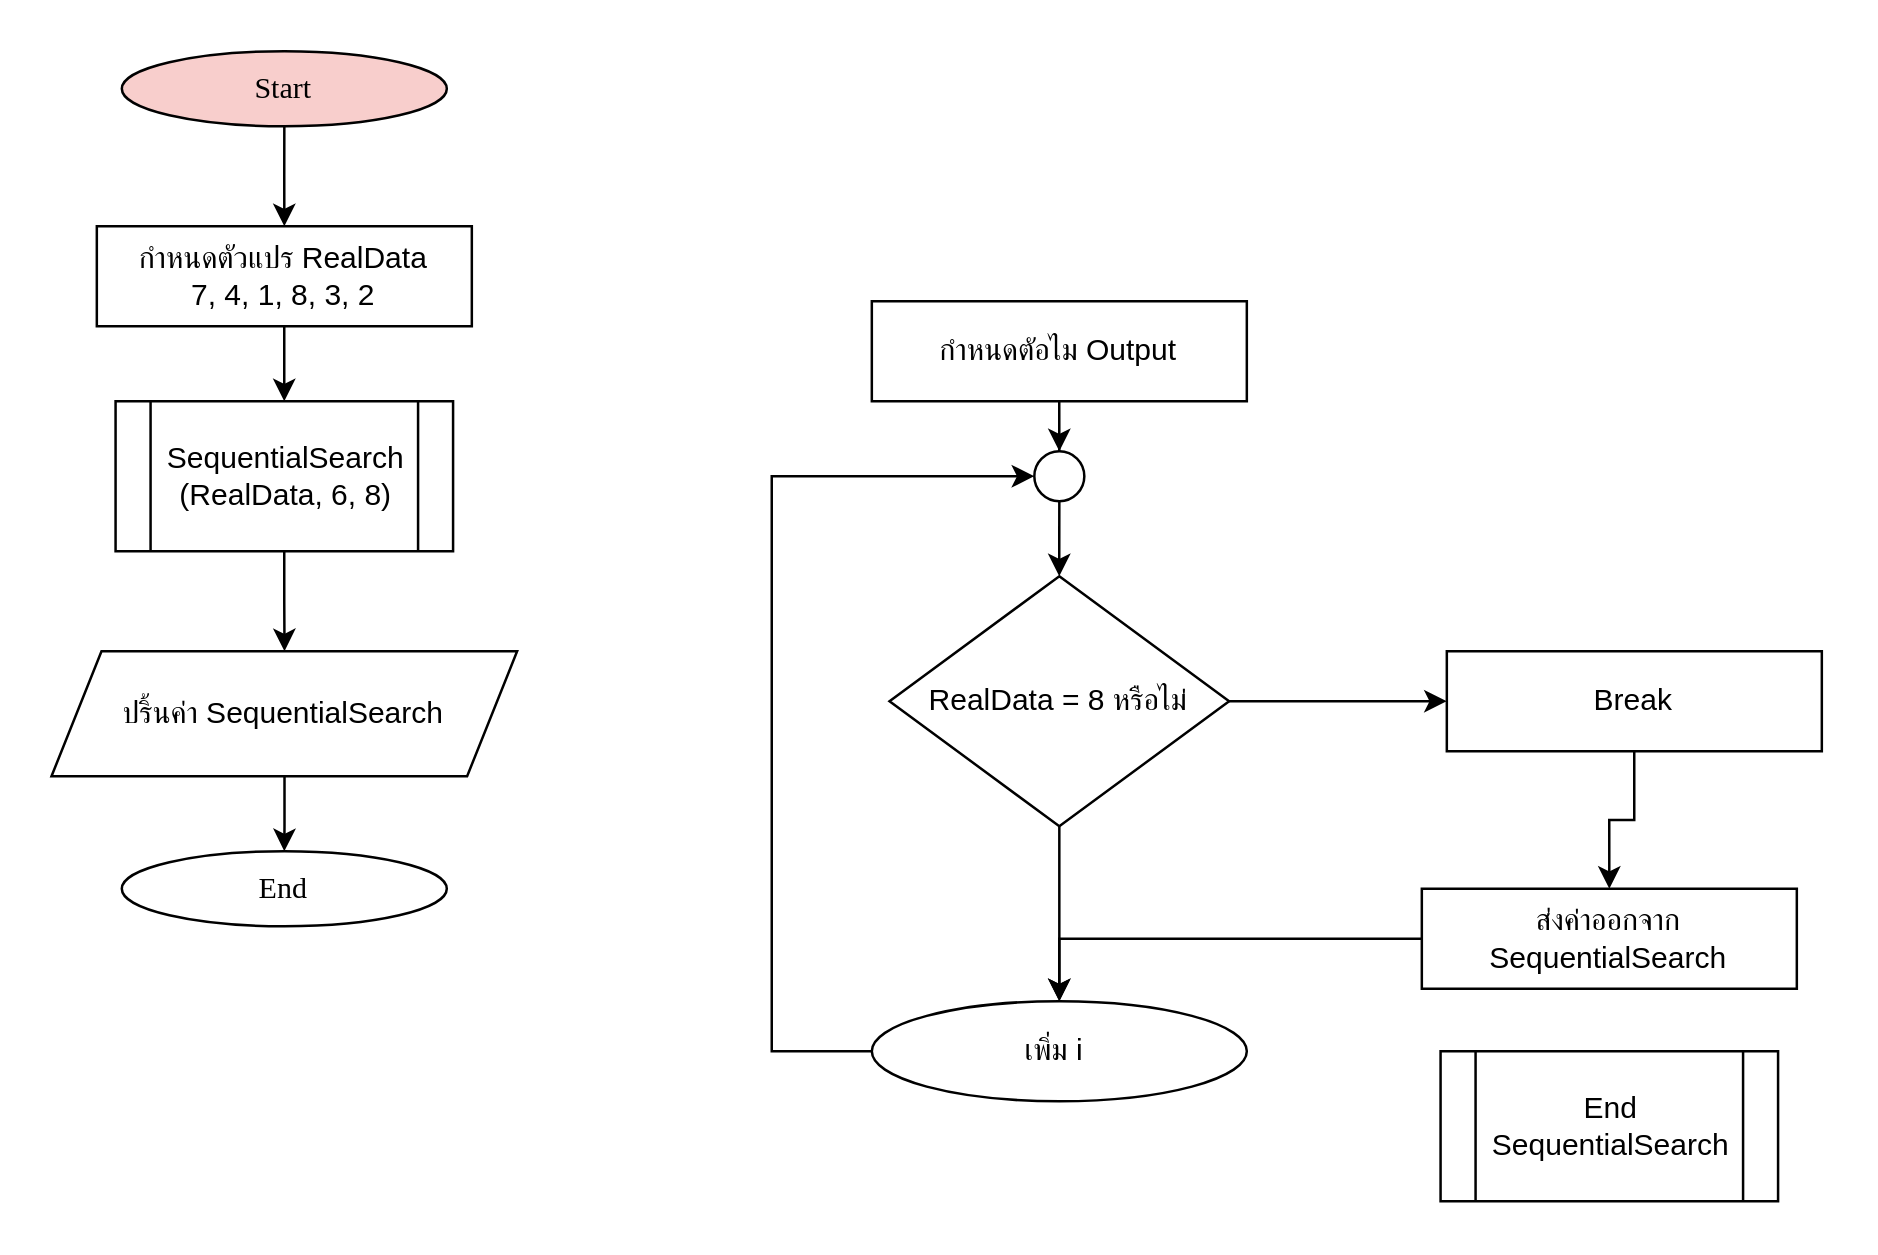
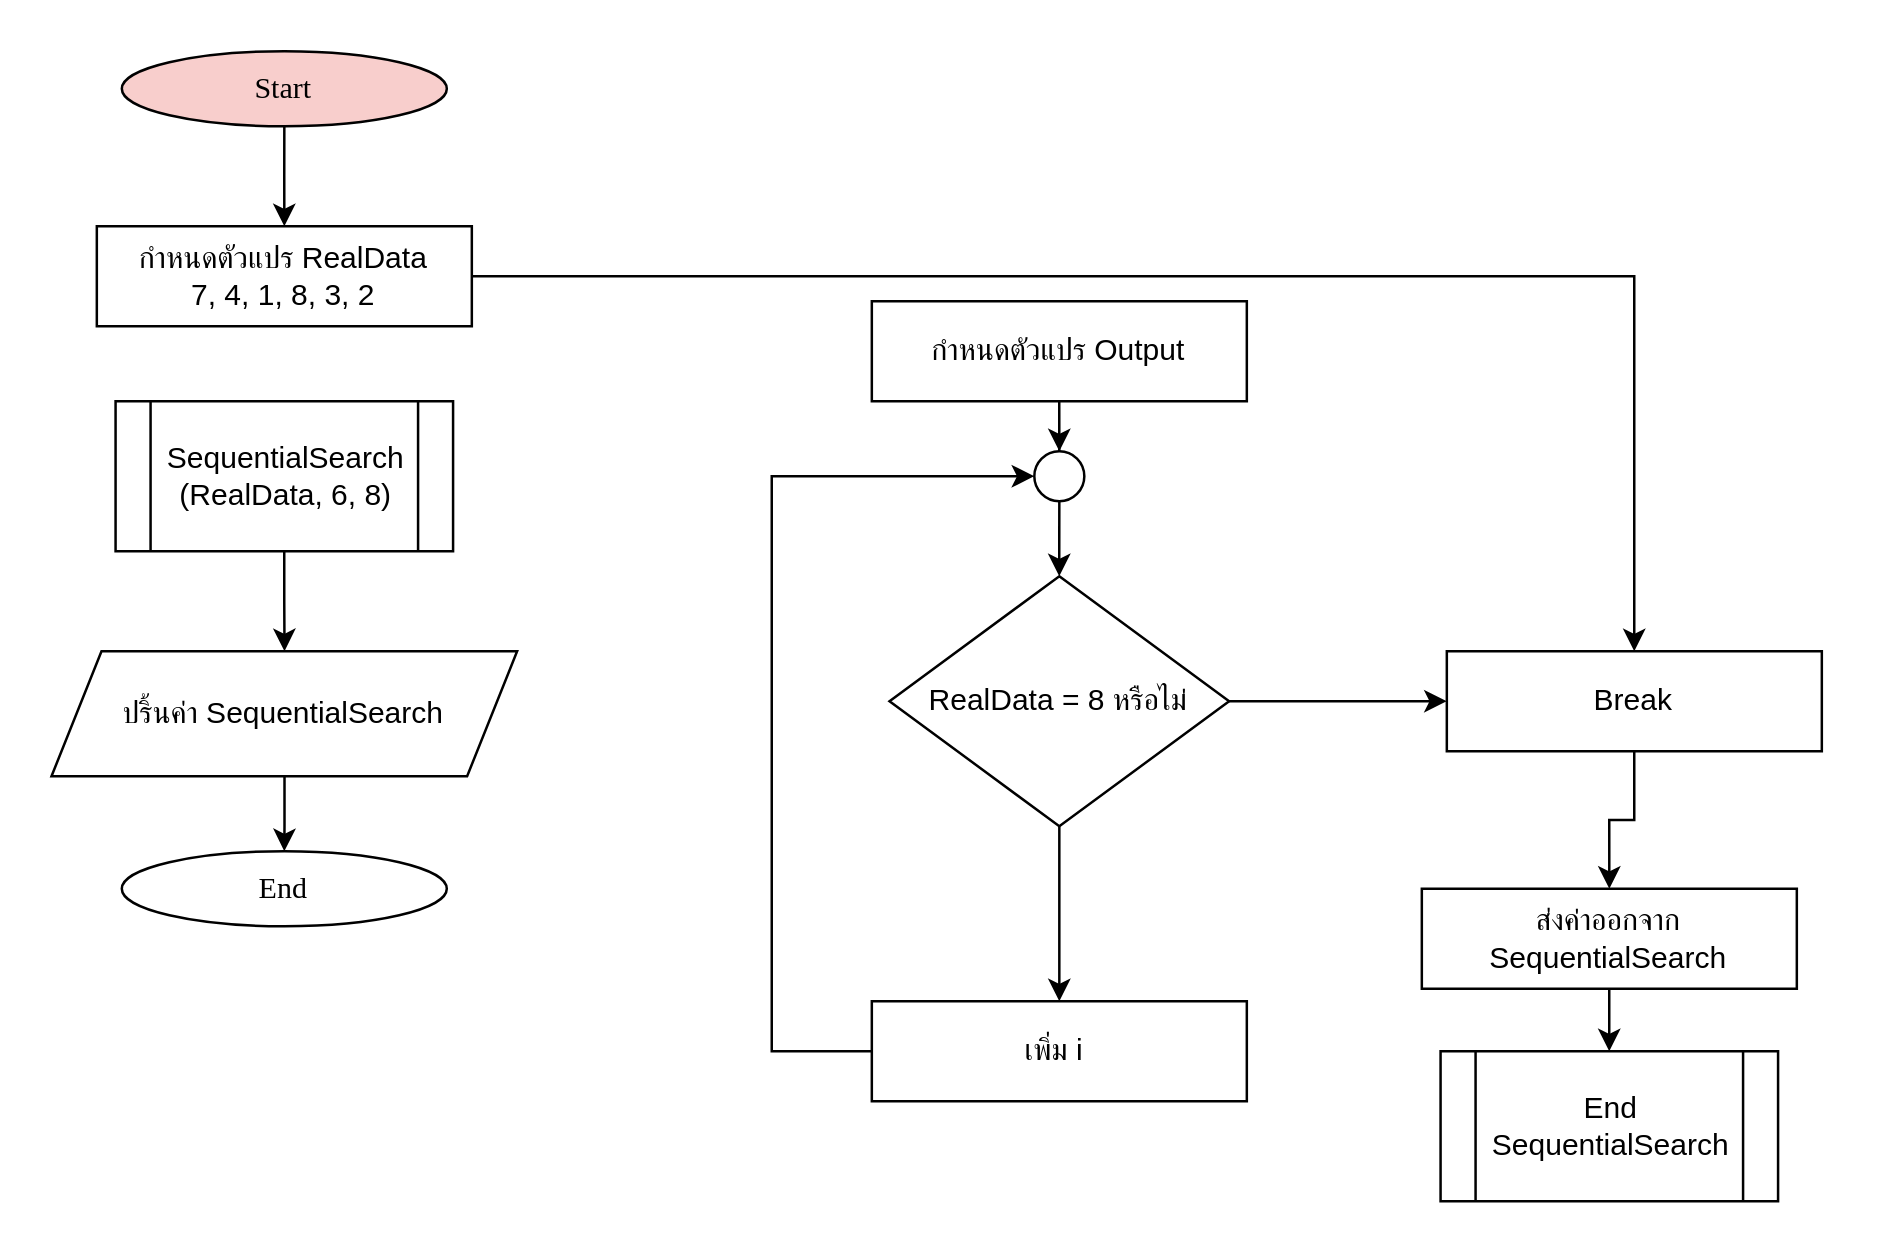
node "กำหนดตัอไม Output": label "กำหนดตัอไม Output" -> "กำหนดตัวแปร Output"
edge "กำหนดตัวแปร RealData 7, 4, 1, 8, 3, 2" -> "SequentialSearch (RealData, 6, 8)": now "กำหนดตัวแปร RealData 7, 4, 1, 8, 3, 2" -> "Break"
edge "ส่งค่าออกจาก SequentialSearch" -> "เพิ่ม i": now "ส่งค่าออกจาก SequentialSearch" -> "End SequentialSearch"
node "เพิ่ม i": shape ellipse -> rectangle
